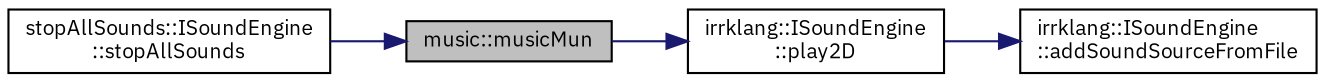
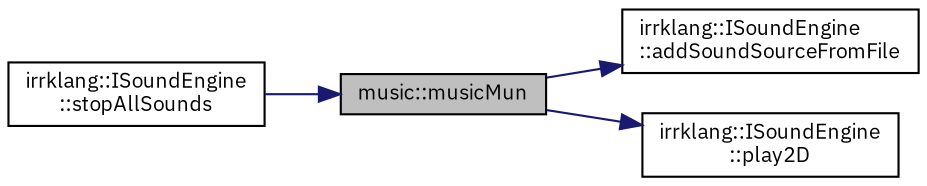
node "stopAllSounds::ISoundEngine ::stopAllSounds": label "stopAllSounds::ISoundEngine ::stopAllSounds" -> "irrklang::ISoundEngine ::stopAllSounds"
edge "irrklang::ISoundEngine ::play2D" -> "irrklang::ISoundEngine ::addSoundSourceFromFile": now "music::musicMun" -> "irrklang::ISoundEngine ::addSoundSourceFromFile"
